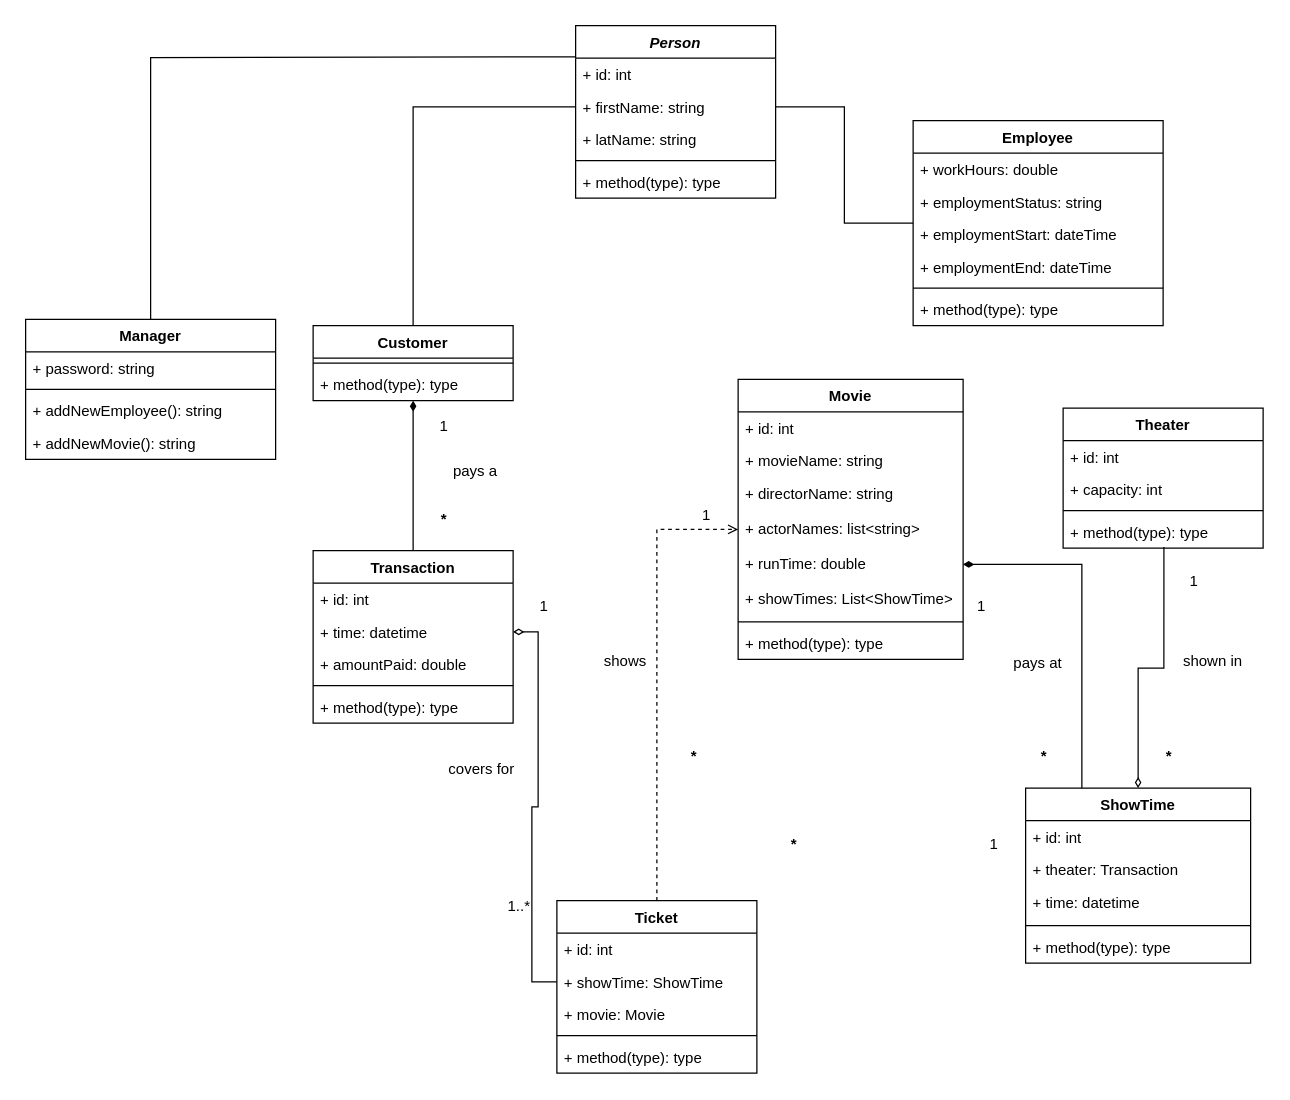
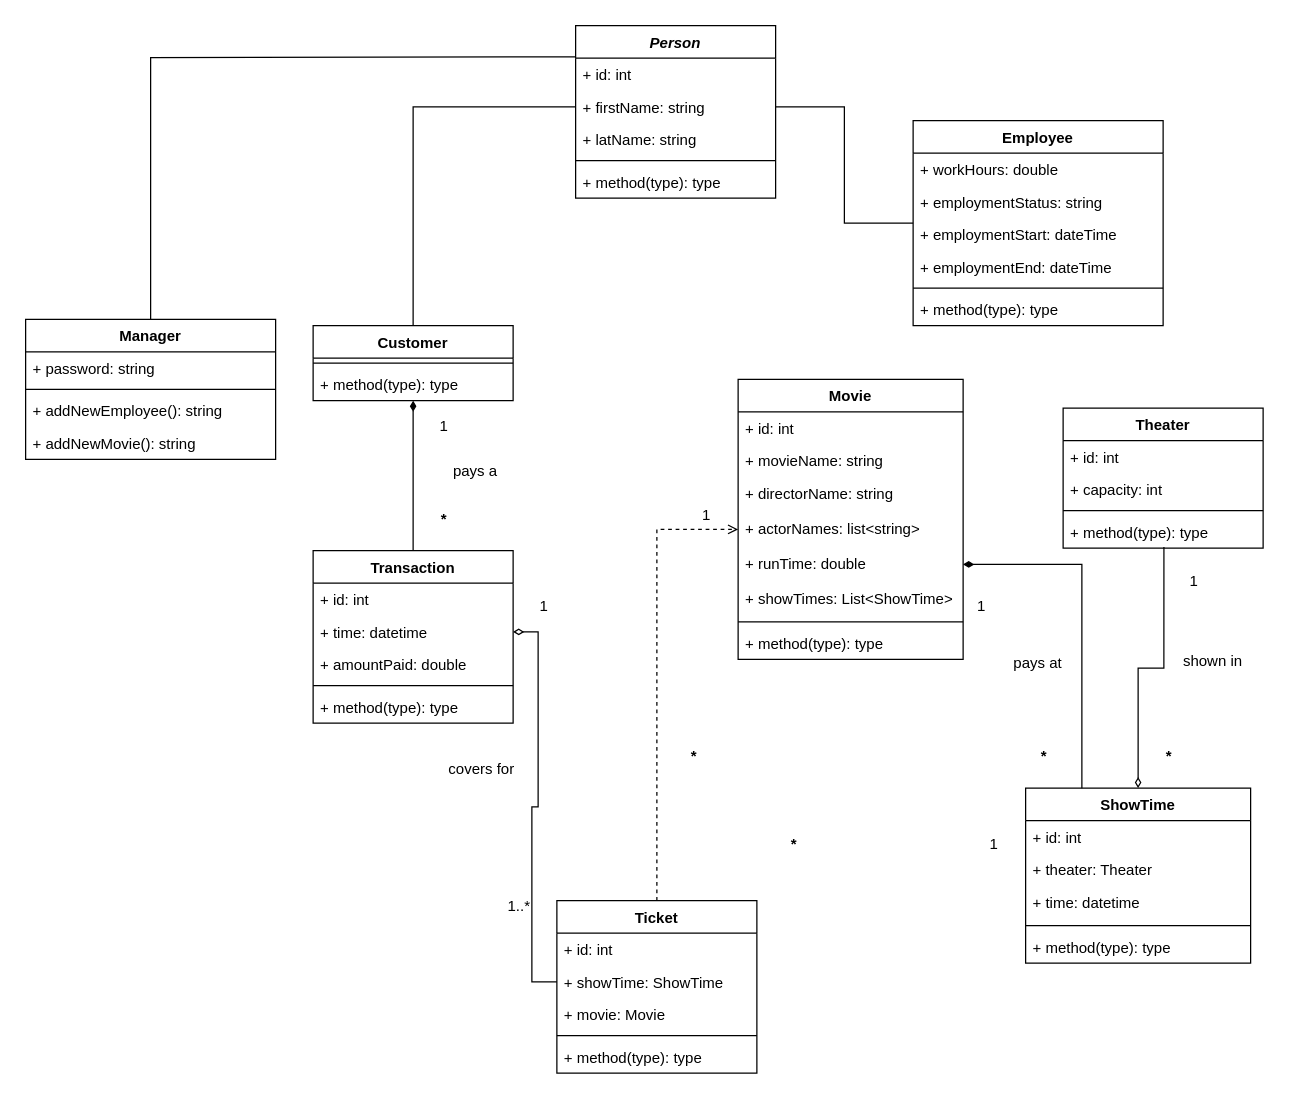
node "shows": removed
node "+ theater: Transaction": label "+ theater: Transaction" -> "+ theater: Theater"
